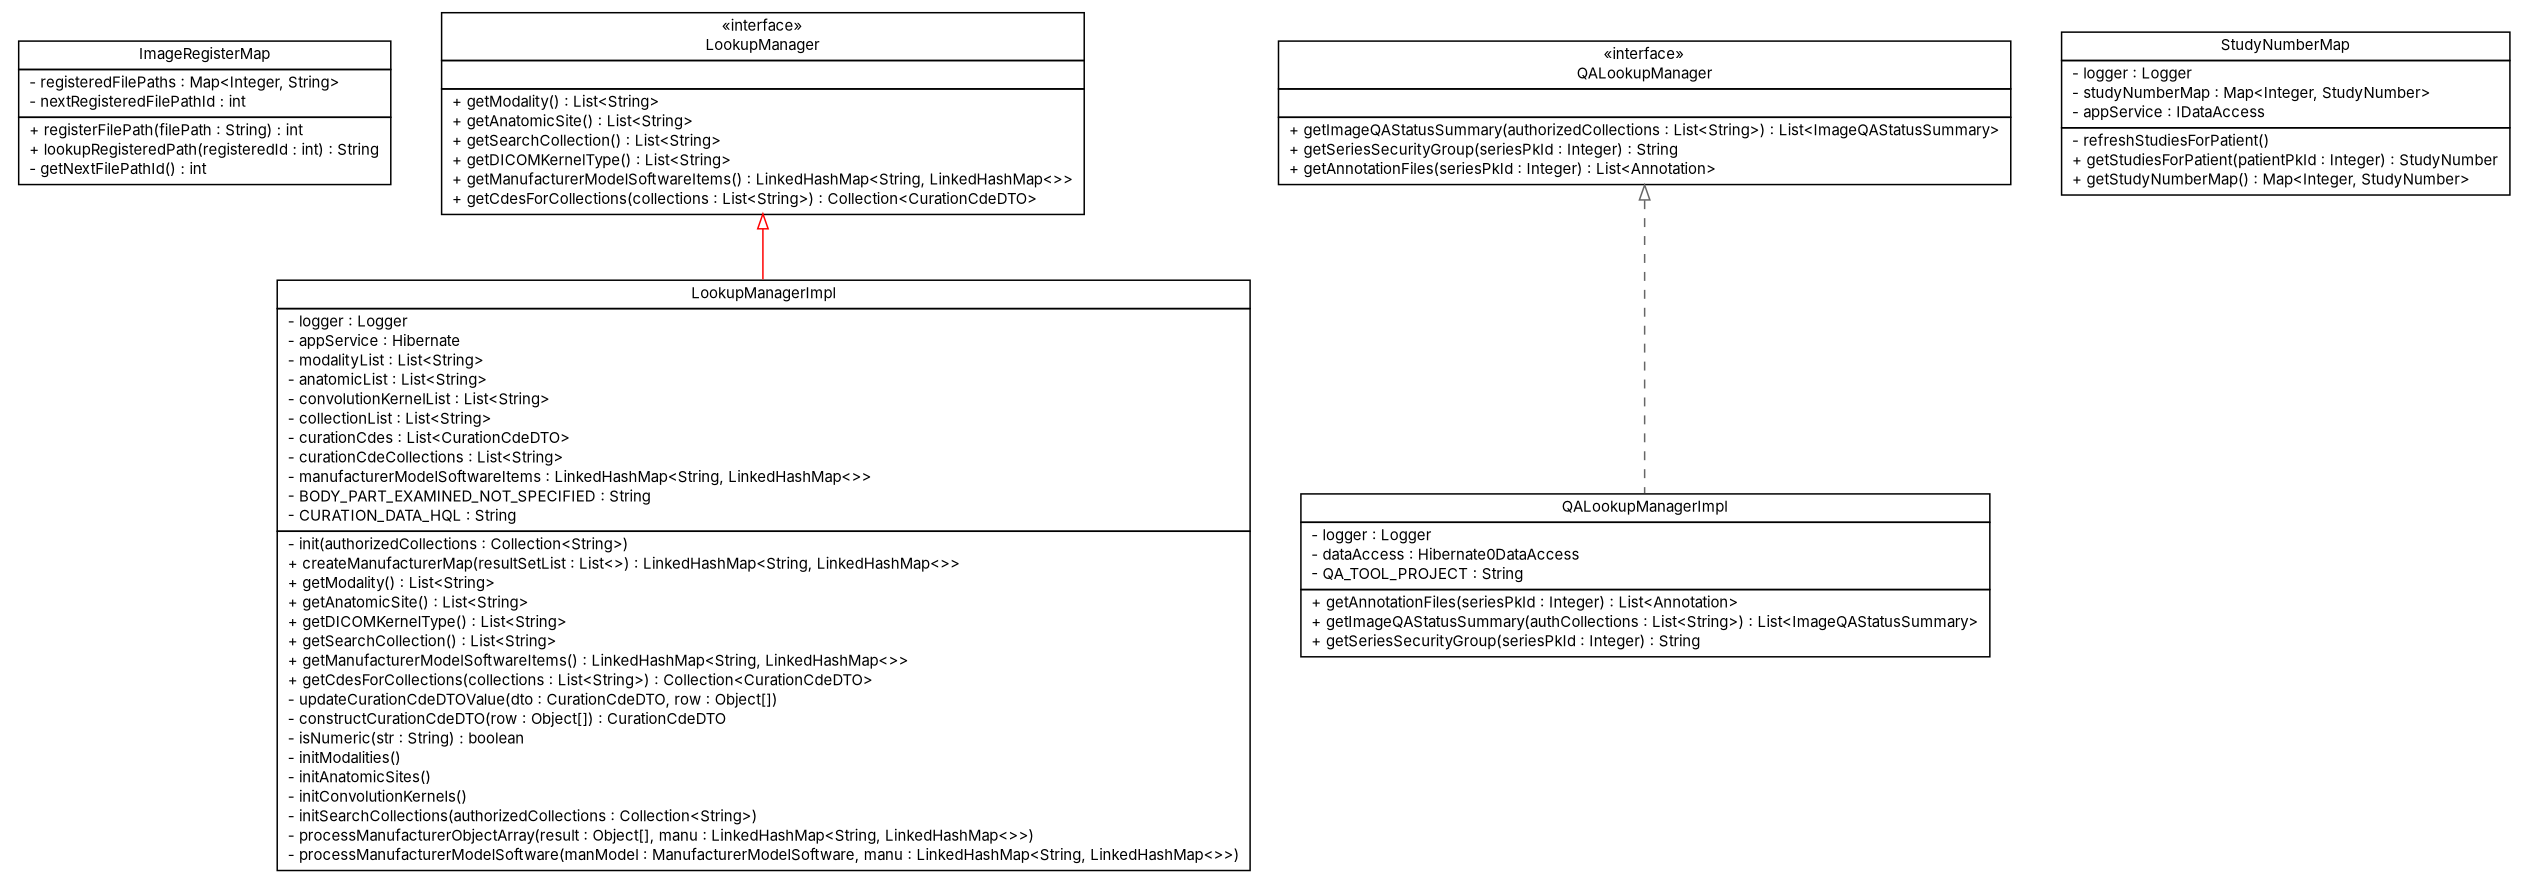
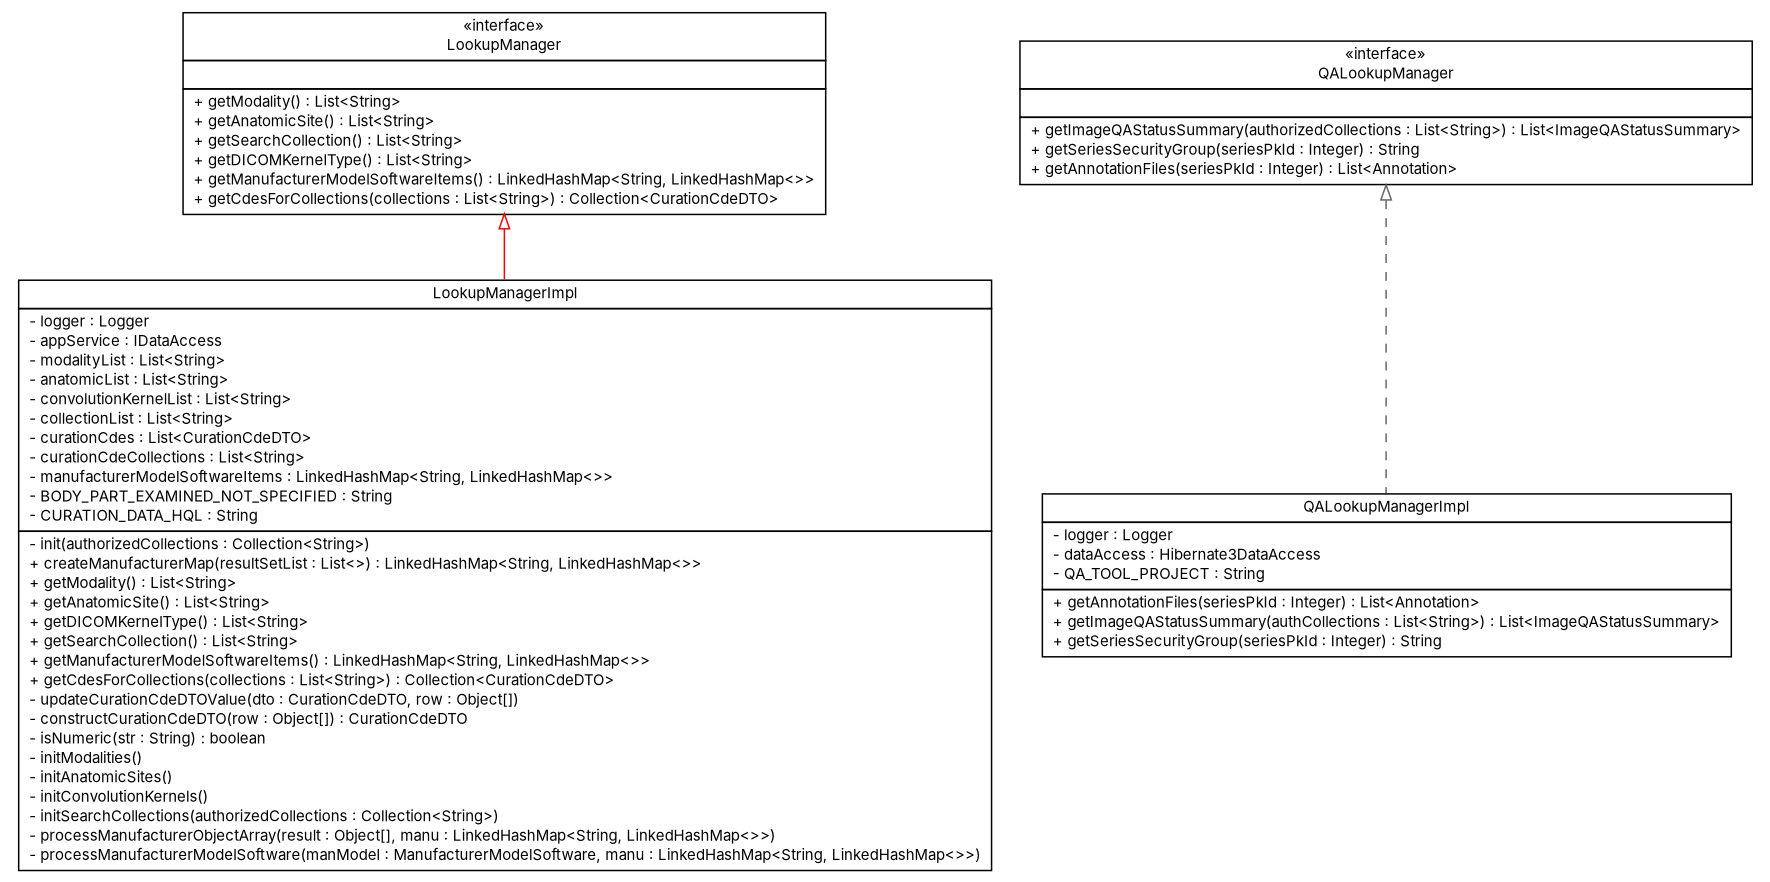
node "ImageRegisterMap": removed
node "StudyNumberMap": removed
node "LookupManagerImpl": text "- appService : Hibernate" -> "- appService : IDataAccess"
node "QALookupManagerImpl": text "- dataAccess : Hibernate0DataAccess" -> "- dataAccess : Hibernate3DataAccess"
